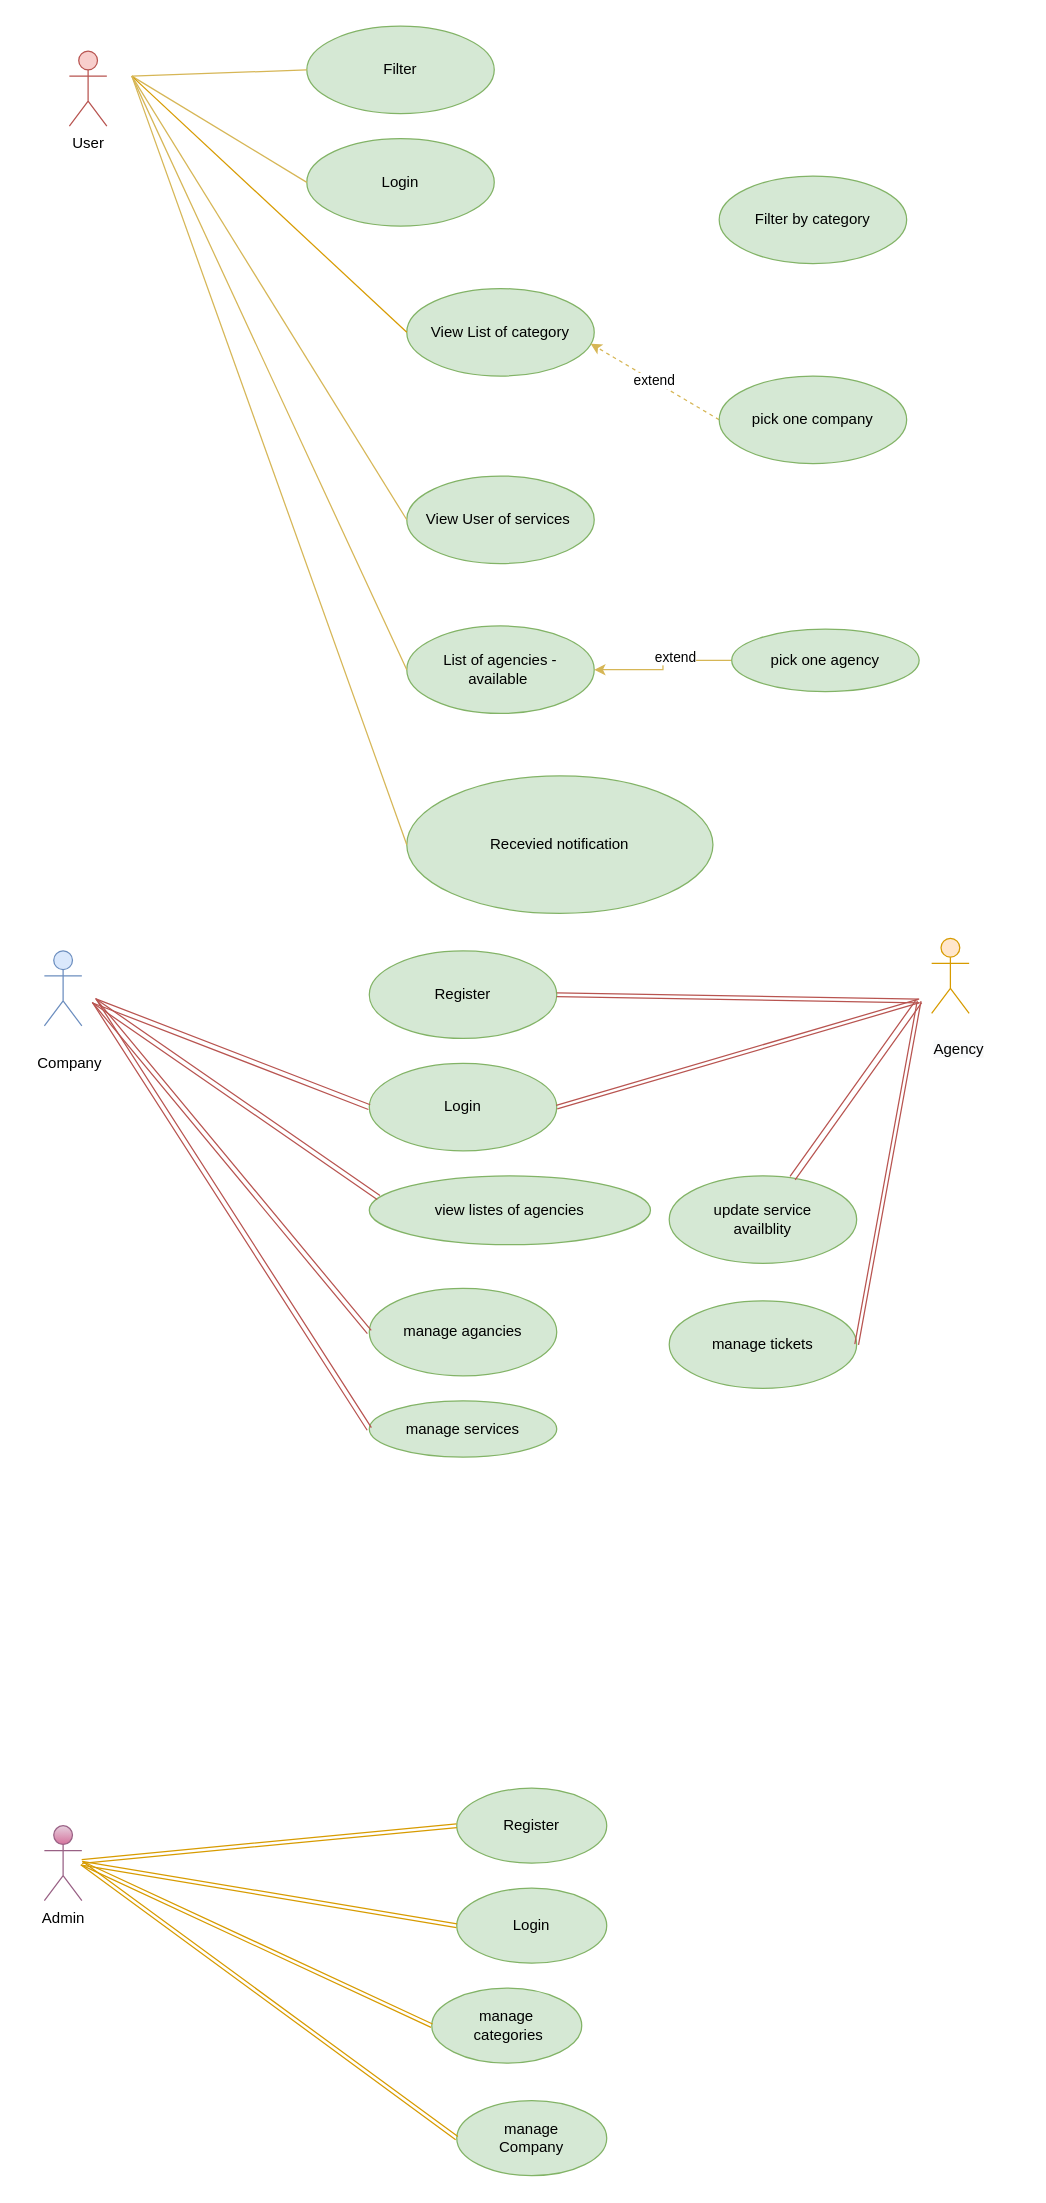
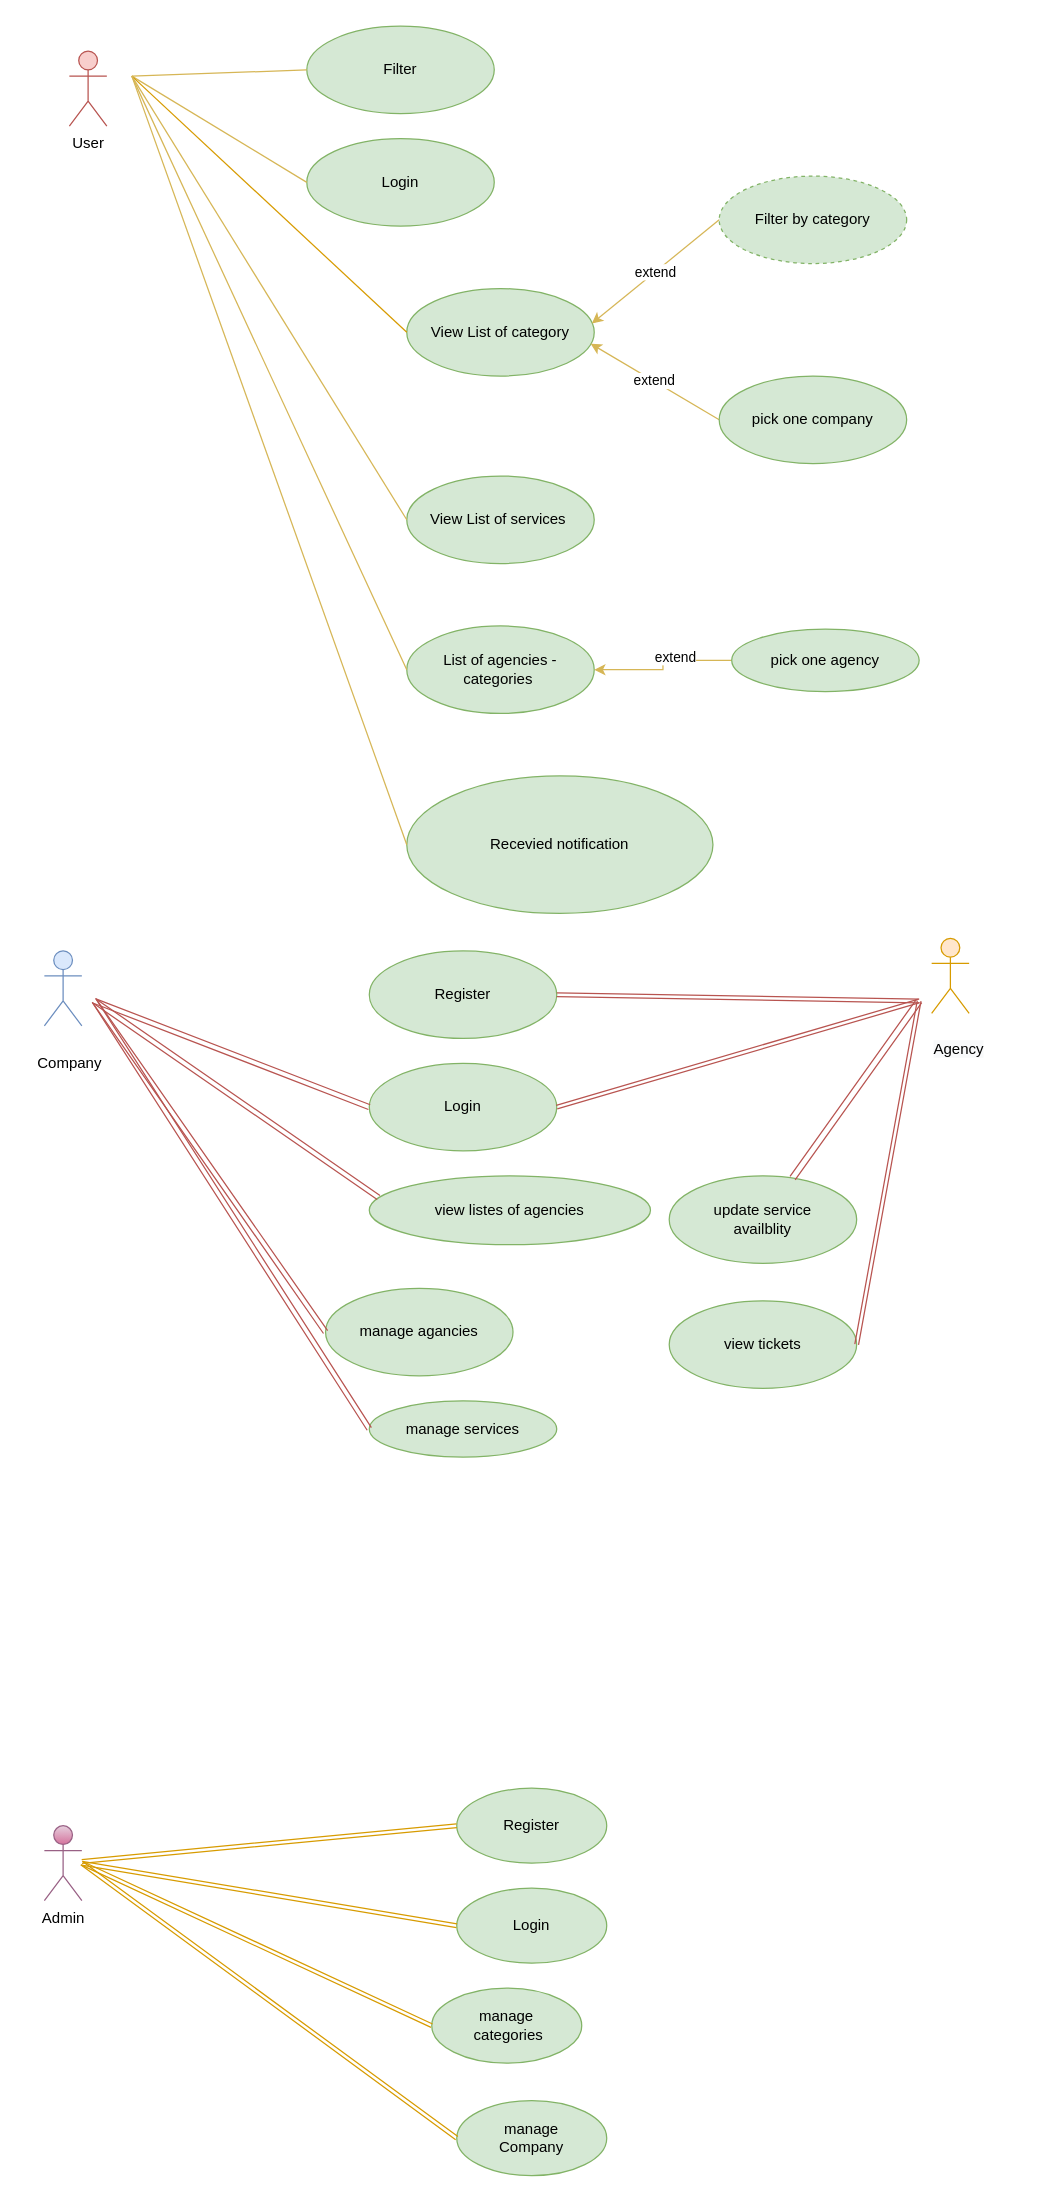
node "Filter by category": style solid -> dashed
edge "Filter by category" -> "View List of category": added, label "extend"
edge "pick one company" -> "View List of category": style dashed -> solid
node "View User of services": label "View User of services" -> "View List of services"
node "List of agencies - available": label "List of agencies - available" -> "List of agencies - categories"
node "manage agancies": moved (463, 1332) -> (419, 1332)
node "manage tickets": label "manage tickets" -> "view tickets"
